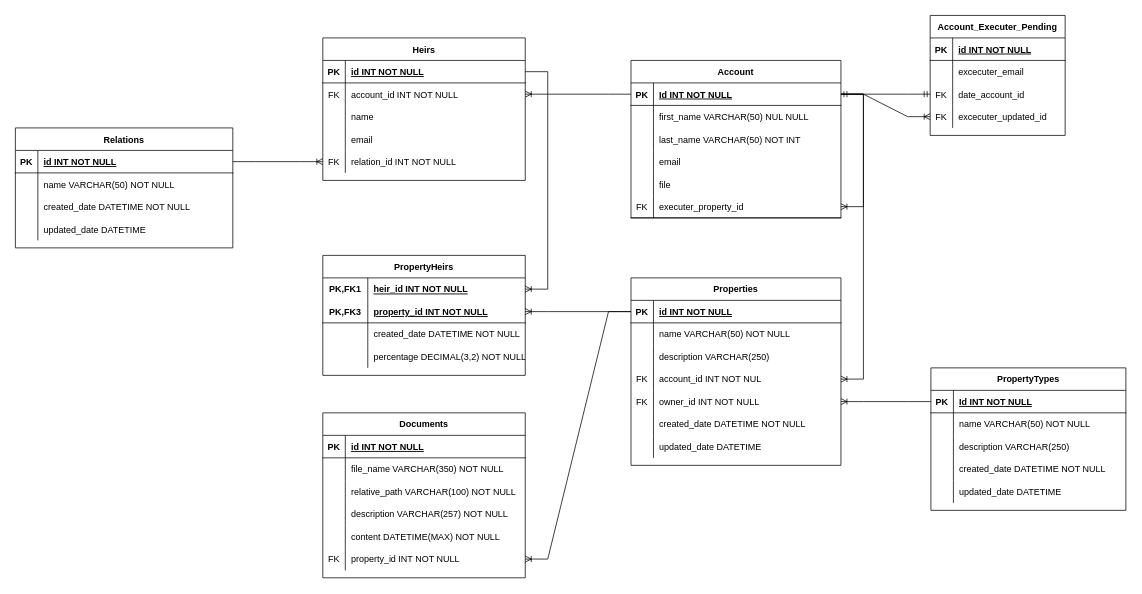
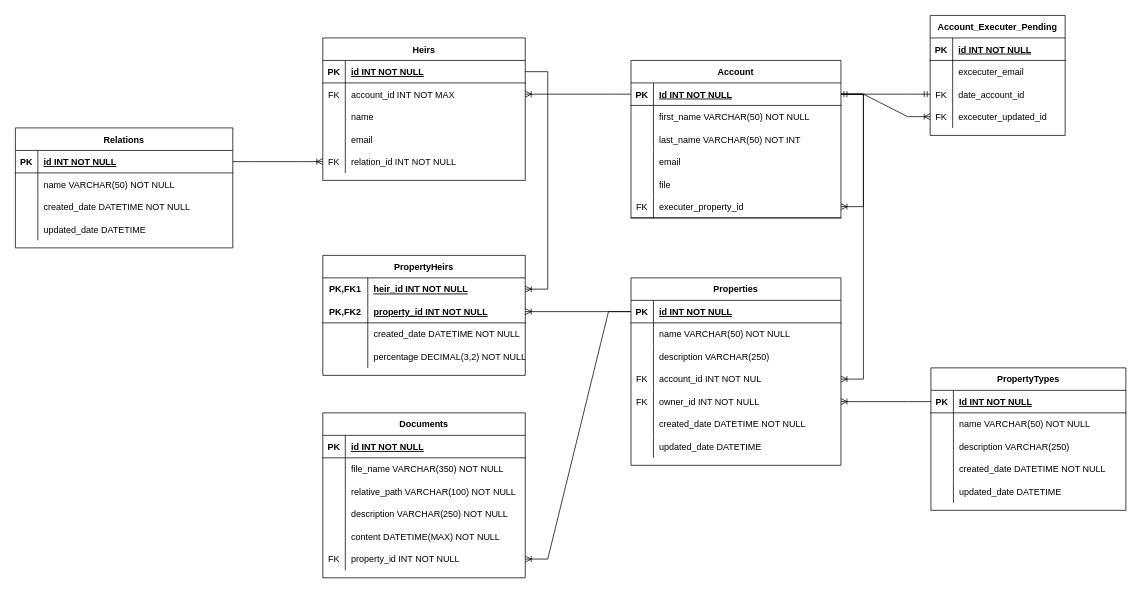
node "account_id INT NOT NULL": label "account_id INT NOT NULL" -> "account_id INT NOT MAX"
node "first_name VARCHAR(50) NUL NULL": label "first_name VARCHAR(50) NUL NULL" -> "first_name VARCHAR(50) NOT NULL"
node "PK,FK3": label "PK,FK3" -> "PK,FK2"
node "description VARCHAR(257) NOT NULL": label "description VARCHAR(257) NOT NULL" -> "description VARCHAR(250) NOT NULL"
